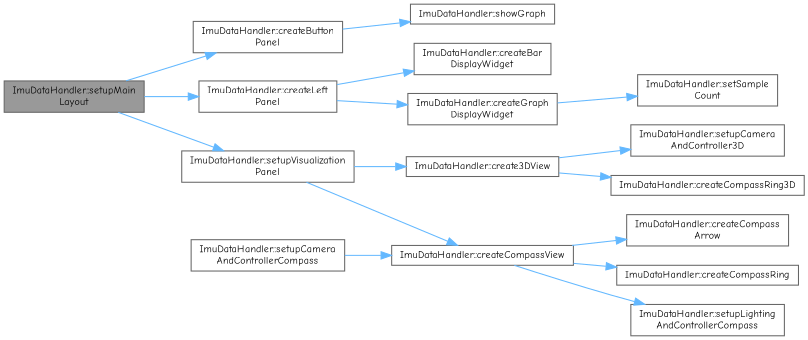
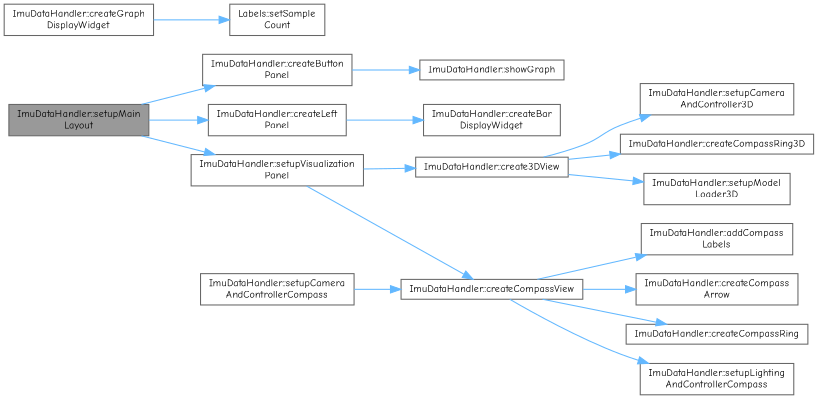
node "ImuDataHandler::setSample Count": label "ImuDataHandler::setSample Count" -> "Labels::setSample Count"
edge "ImuDataHandler::createLeft Panel" -> "ImuDataHandler::createGraph DisplayWidget": removed
node "ImuDataHandler::setupModel Loader3D": added
node "ImuDataHandler::addCompass Labels": added
